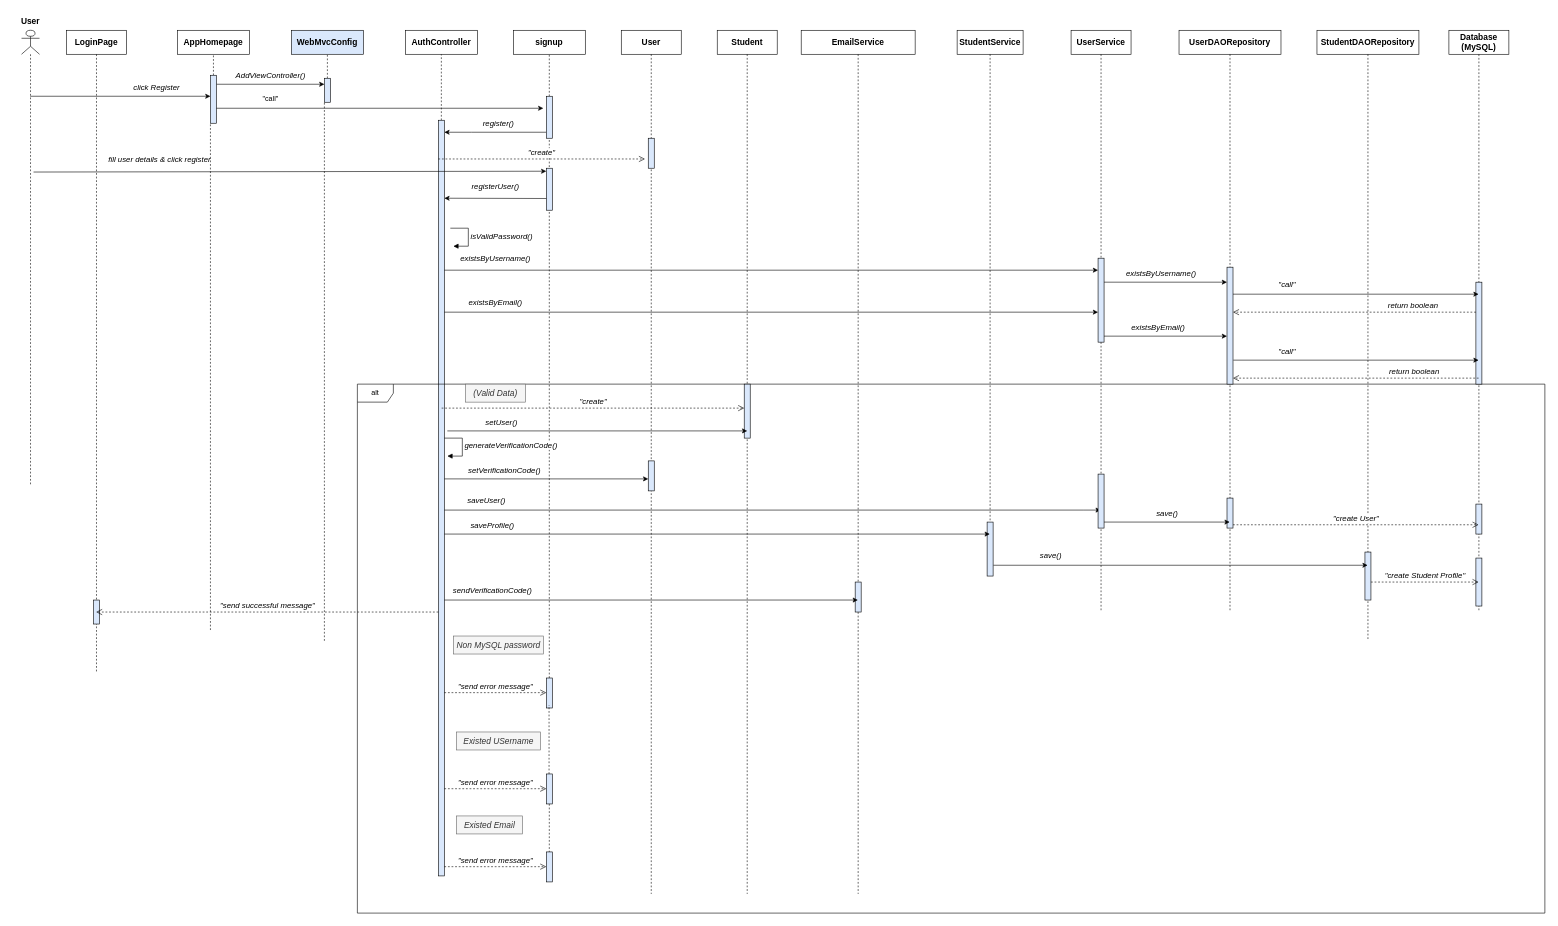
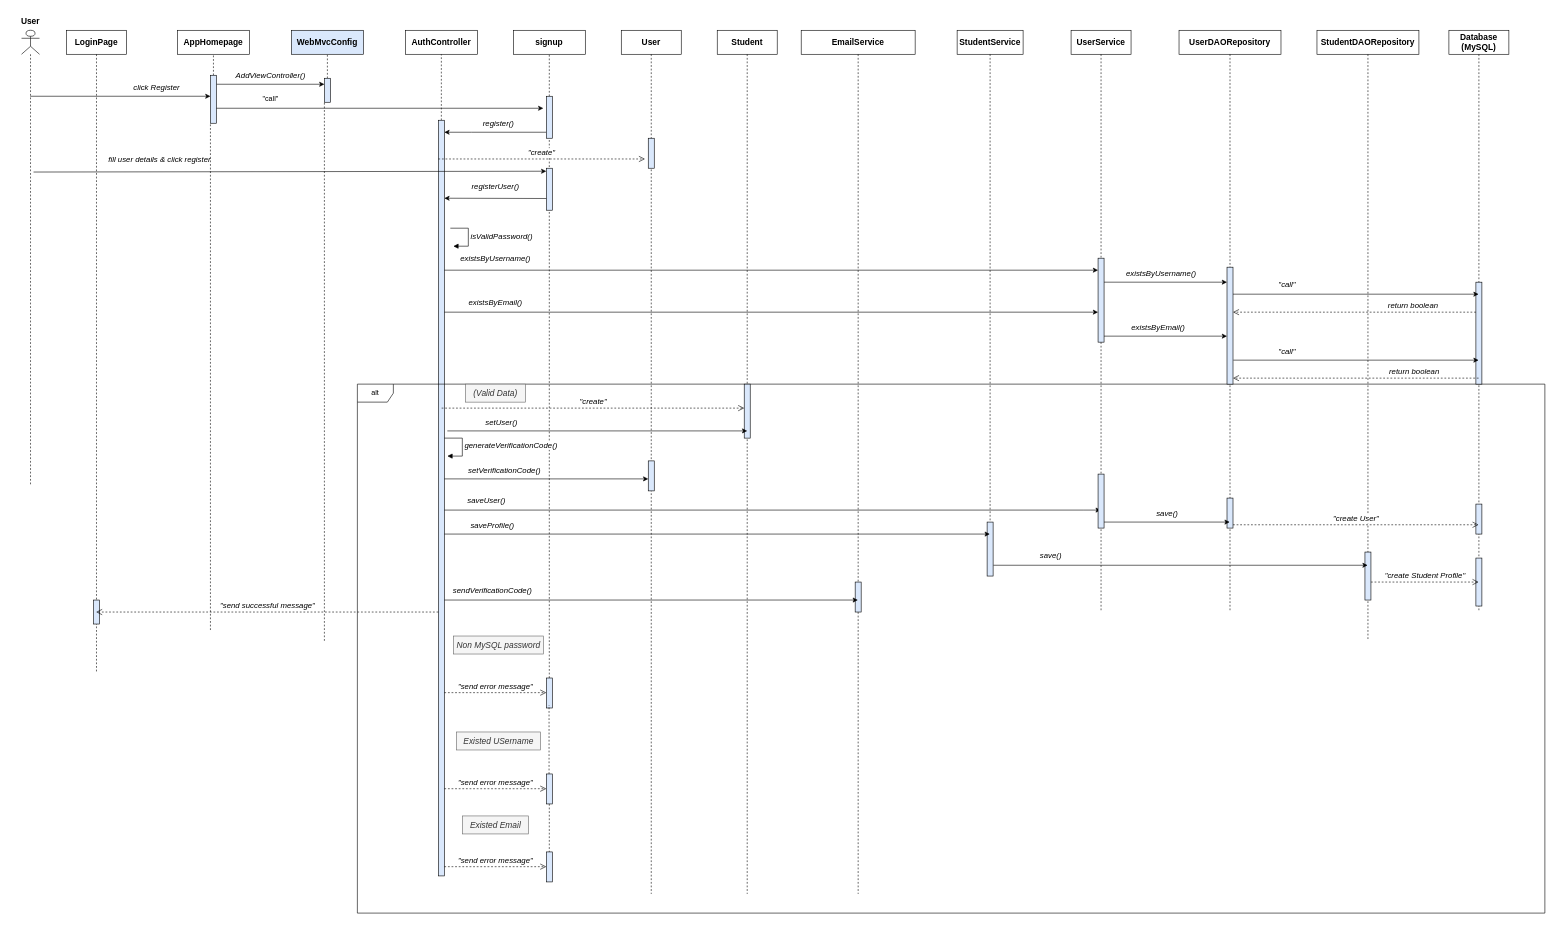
node "Existed Email": moved (489, 825) -> (495, 825)
